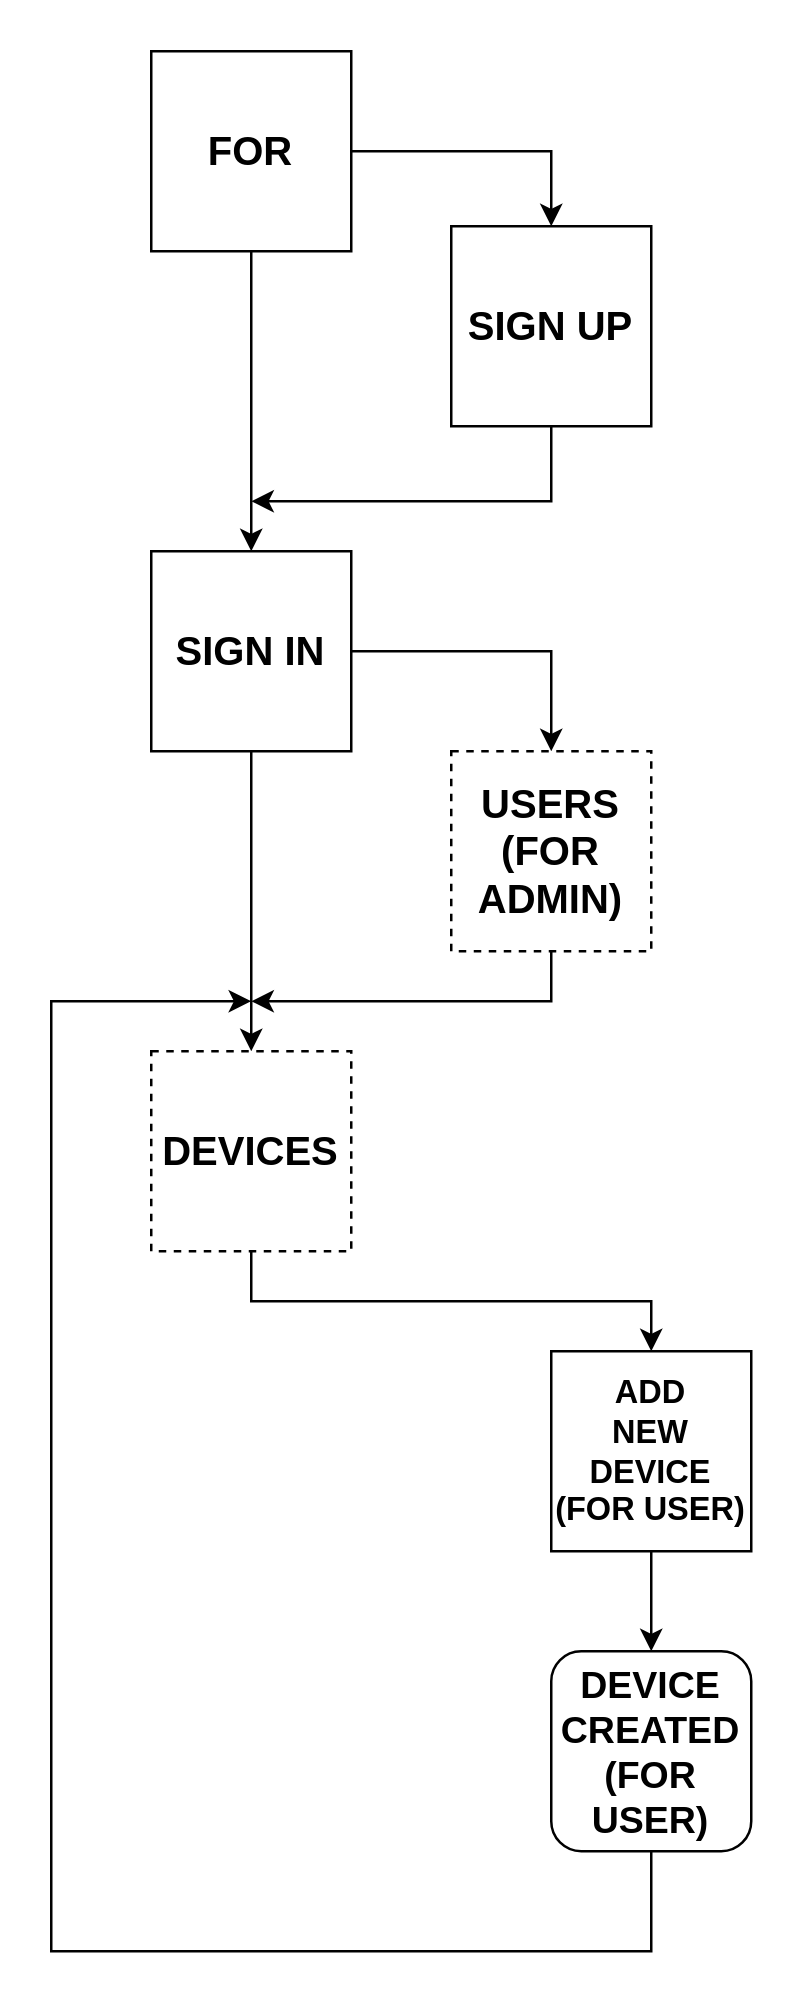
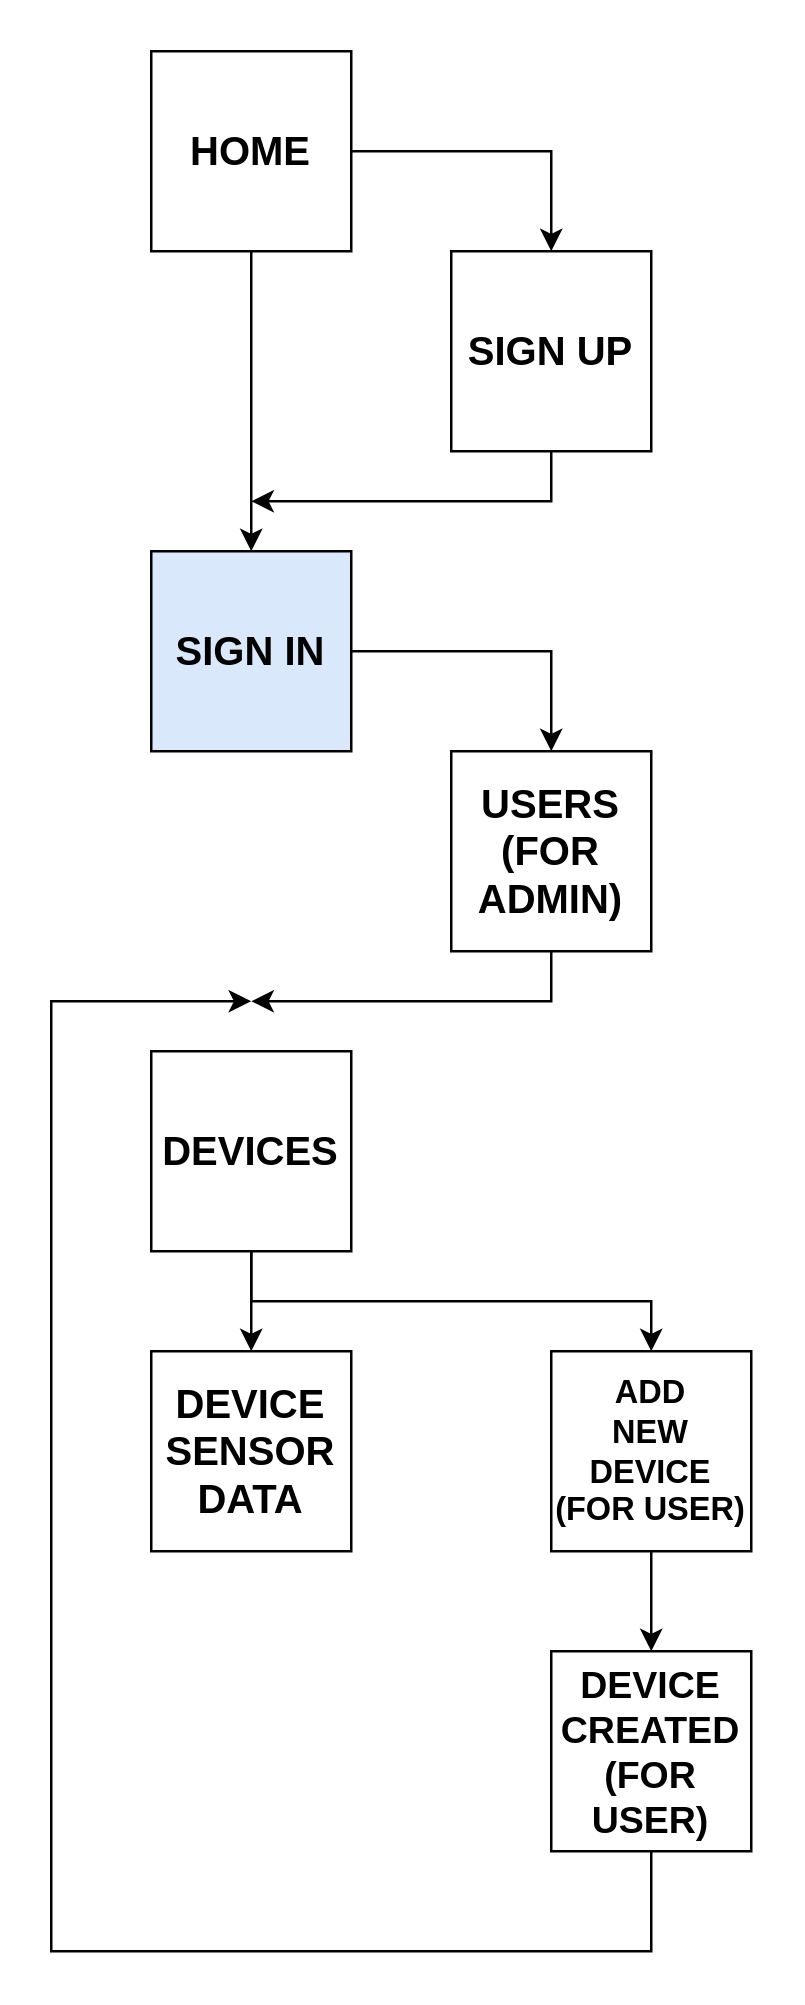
node "FOR": label "FOR" -> "HOME"
node "SIGN UP": moved (551, 326) -> (551, 351)
node "SIGN IN": fillcolor #ffffff -> #dae8fc
node "USERS (FOR ADMIN)": style dashed -> solid
edge "SIGN IN" -> "DEVICES": removed
node "DEVICES": style dashed -> solid
edge "DEVICES" -> "DEVICESENSORDATA": added
node "DEVICESENSORDATA": added
node "DEVICECREATED(FOR USER)": shape rounded rectangle -> rectangle
